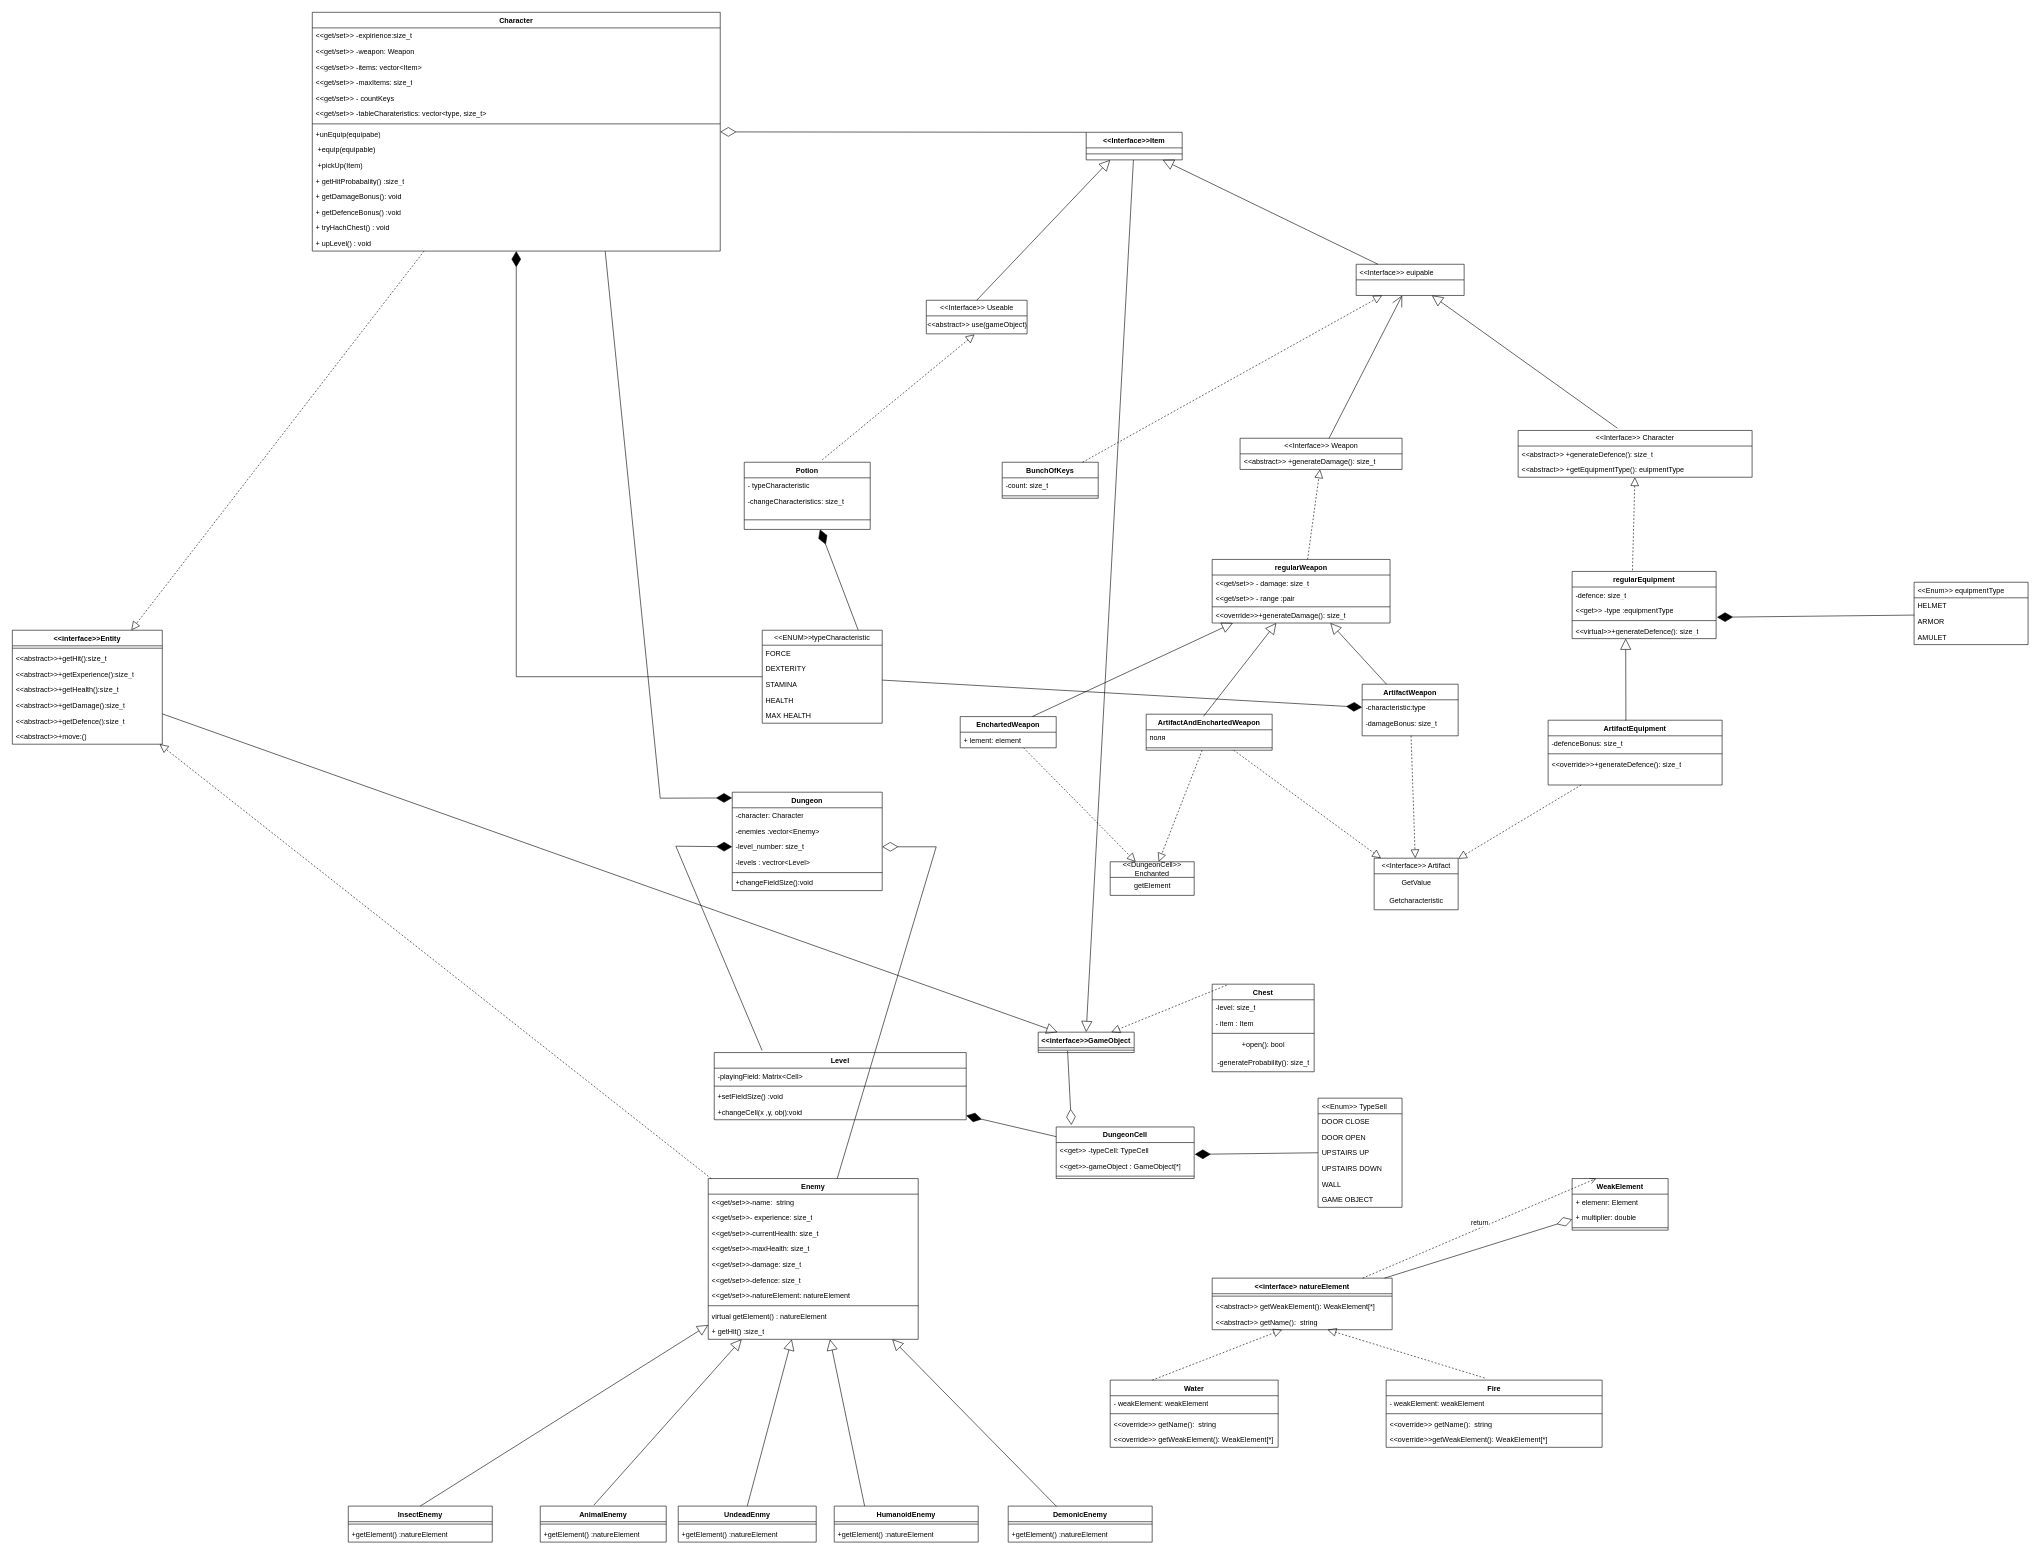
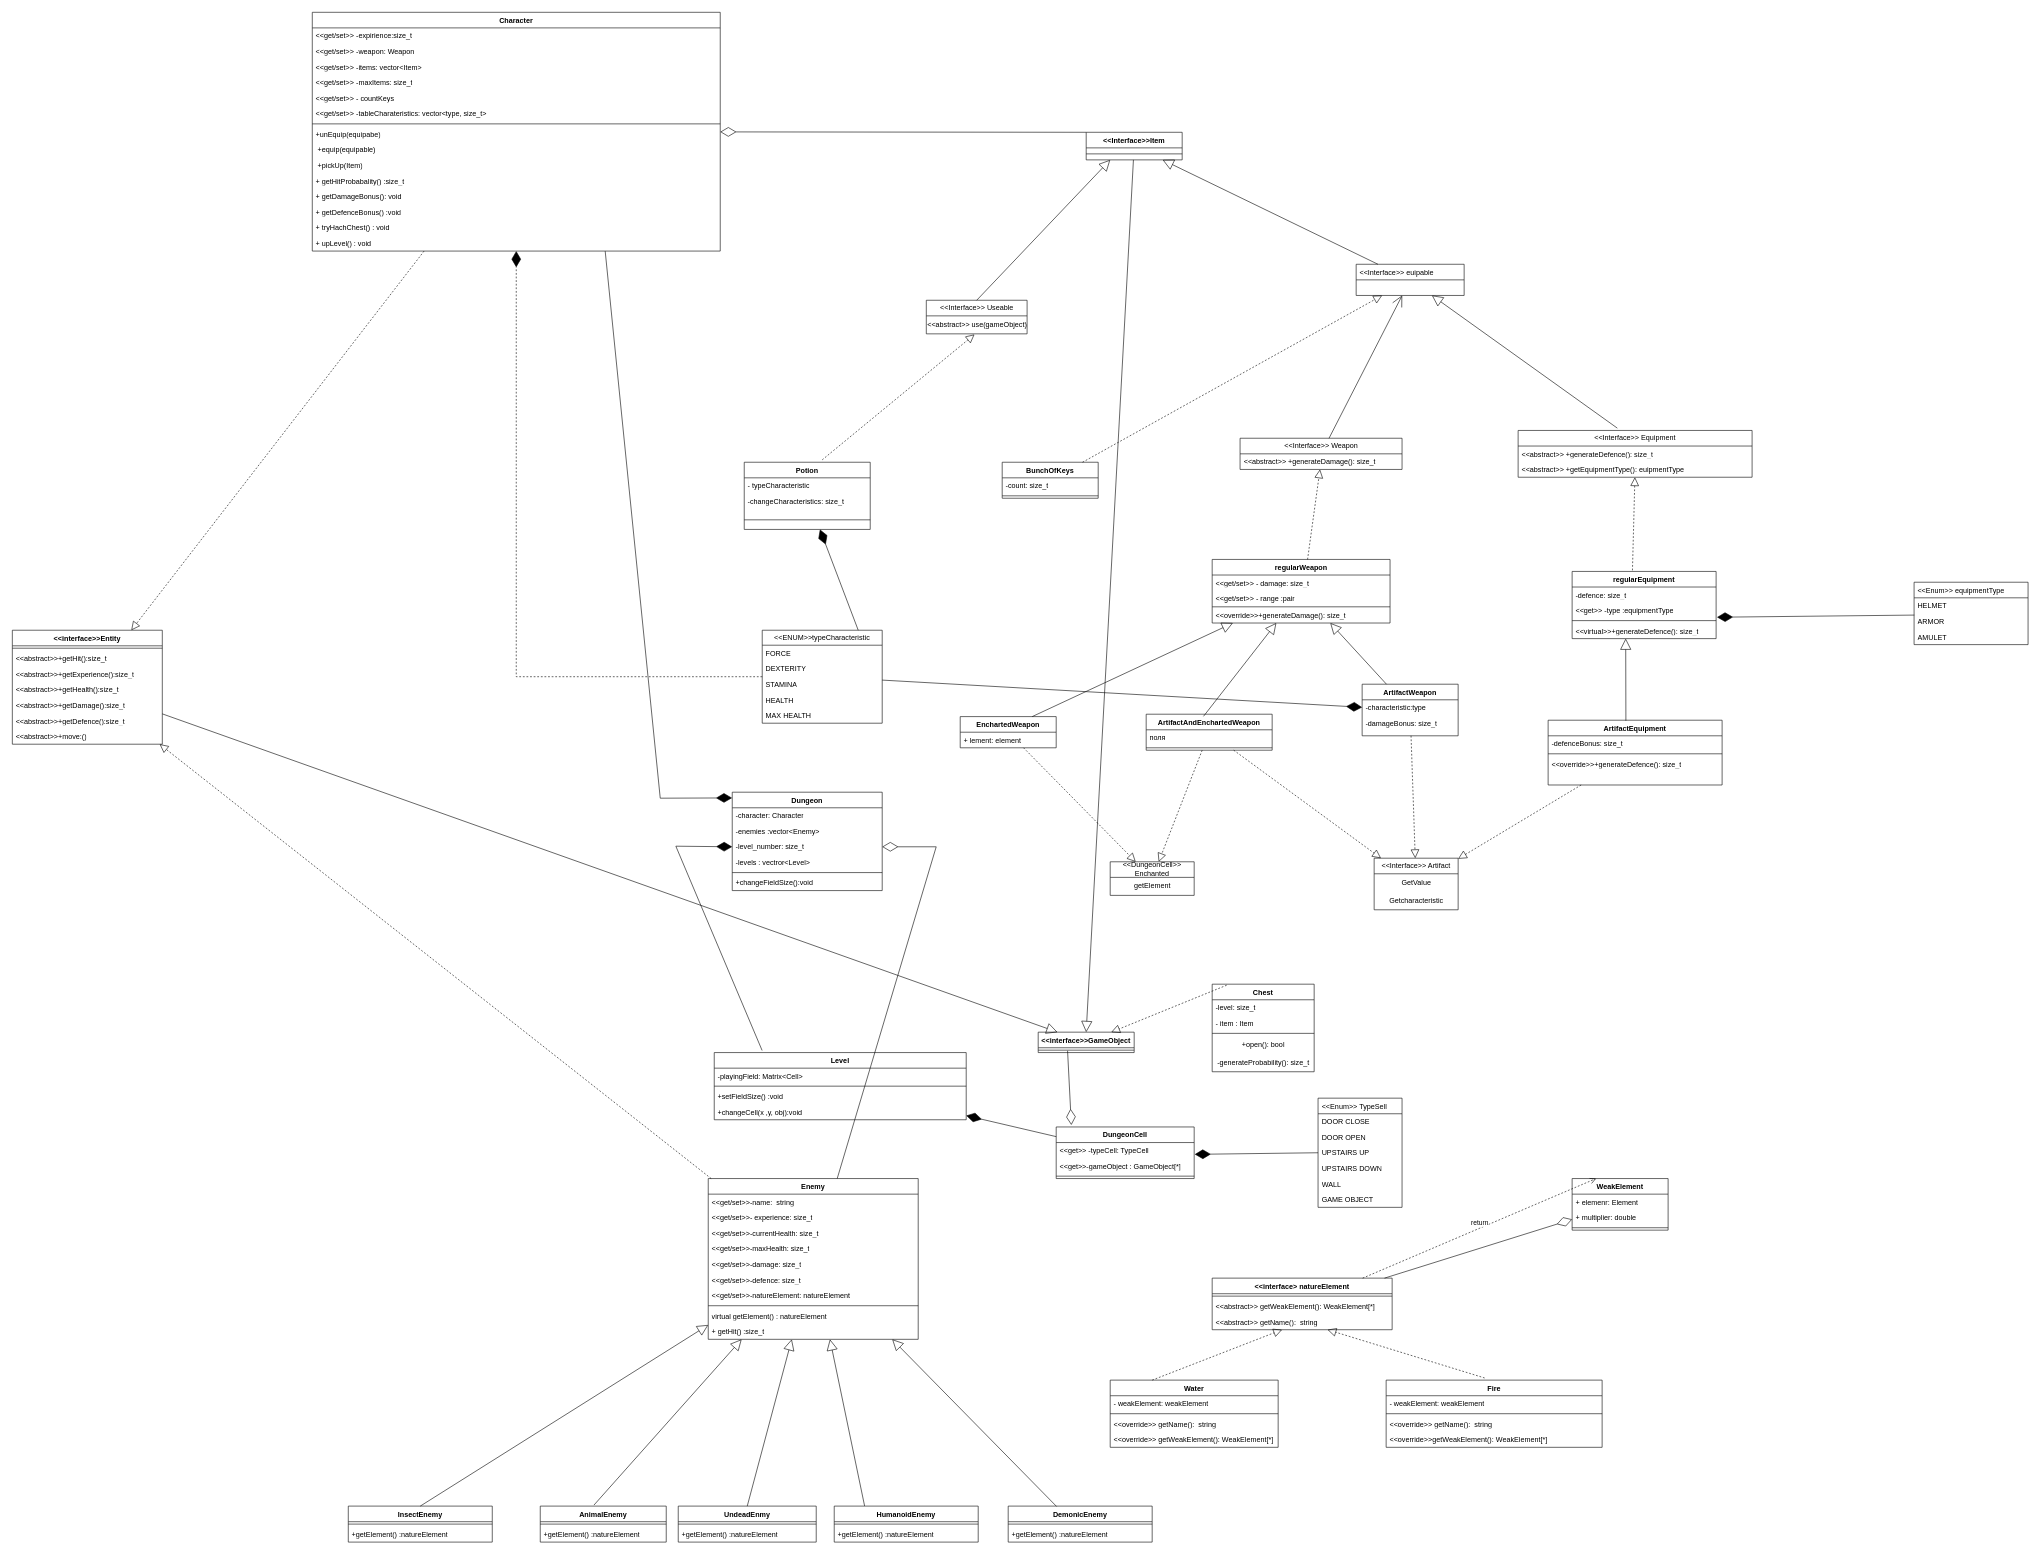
node "<<Interface>> Character": label "<<Interface>> Character" -> "<<Interface>> Equipment"
edge "<<ENUM>>typeCharacteristic" -> "Character": style solid -> dashed
